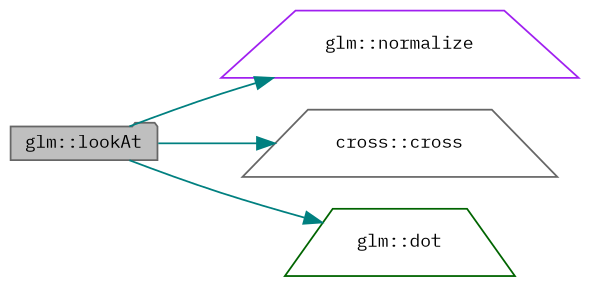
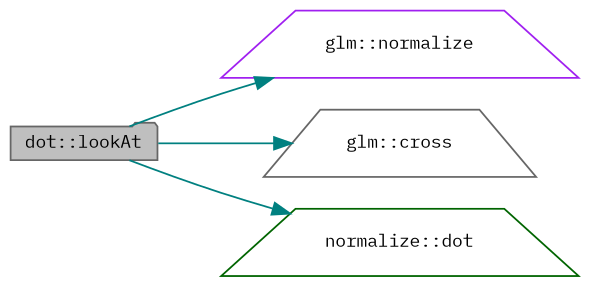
node "glm::lookAt": label "glm::lookAt" -> "dot::lookAt"
node "cross::cross": label "cross::cross" -> "glm::cross"
node "glm::dot": label "glm::dot" -> "normalize::dot"
